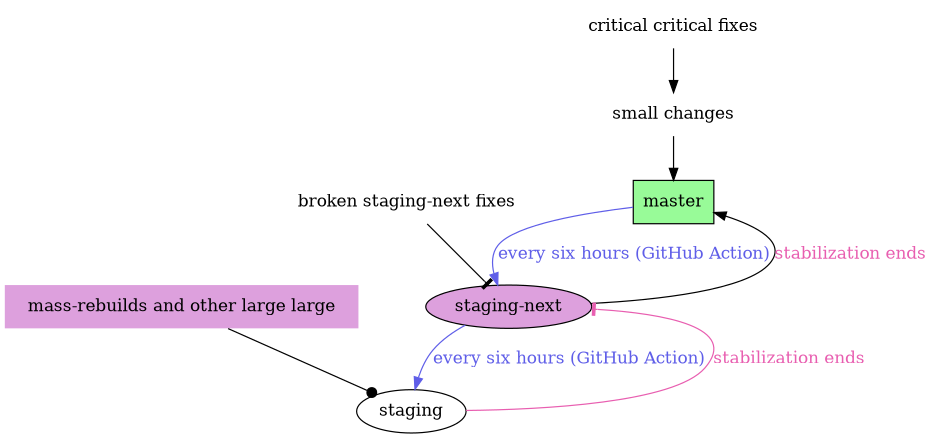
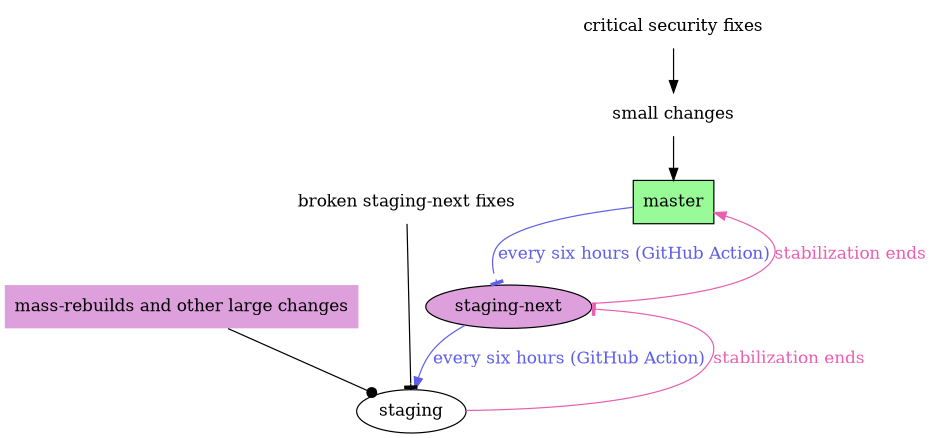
node "critical critical fixes": label "critical critical fixes" -> "critical security fixes"
edge "master" -> "staging-next": arrowhead normal -> tee
edge "broken staging-next fixes" -> "staging-next": now "broken staging-next fixes" -> "staging"
edge "staging-next" -> "master": color black -> #e85eb0
node "mass-rebuilds and other large large": label "mass-rebuilds and other large large" -> "mass-rebuilds and other large changes"
